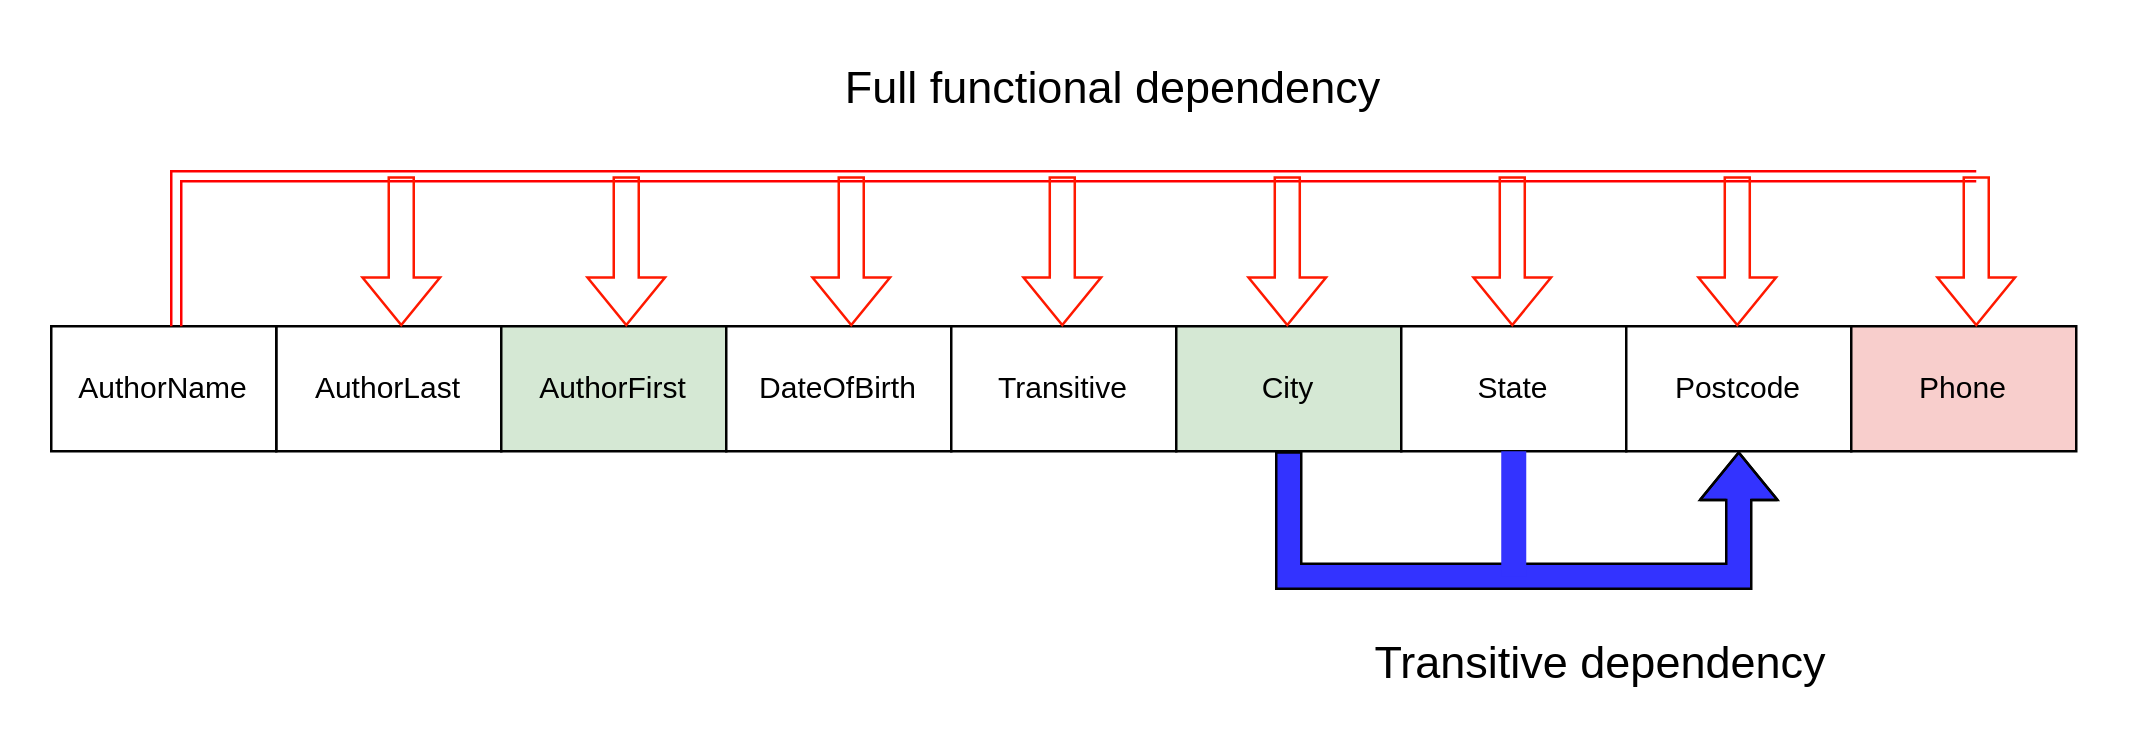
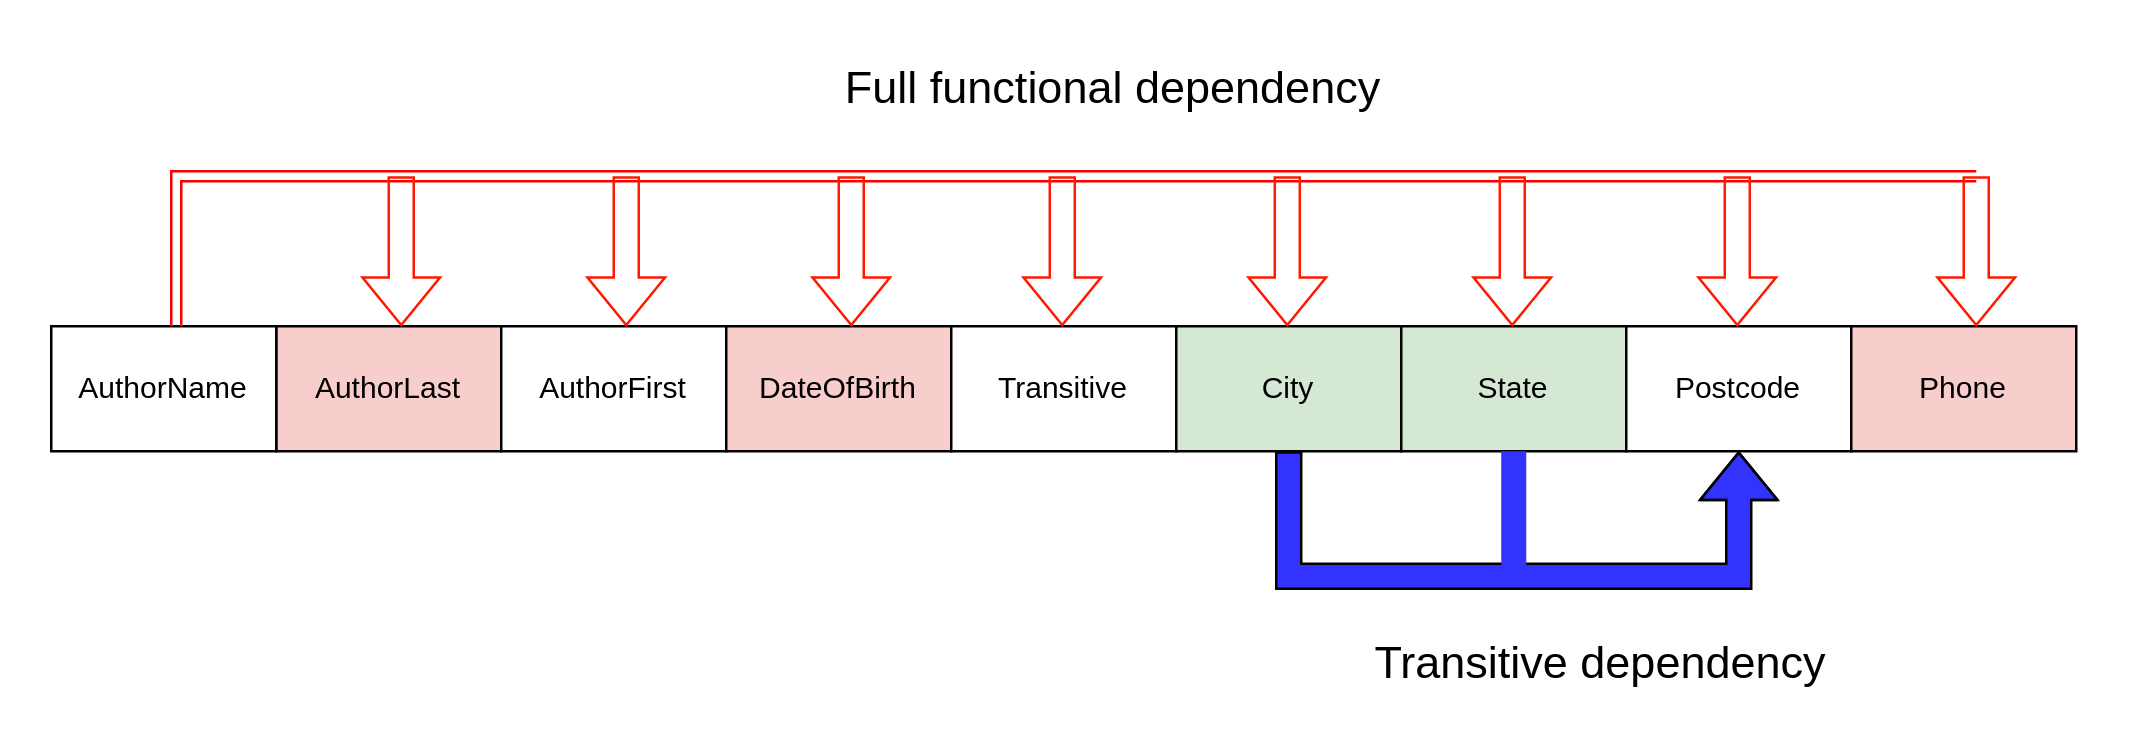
node "AuthorLast": fillcolor #ffffff -> #f8cecc
node "AuthorFirst": fillcolor #d5e8d4 -> #ffffff
node "DateOfBirth": fillcolor #ffffff -> #f8cecc
node "State": fillcolor #ffffff -> #d5e8d4
